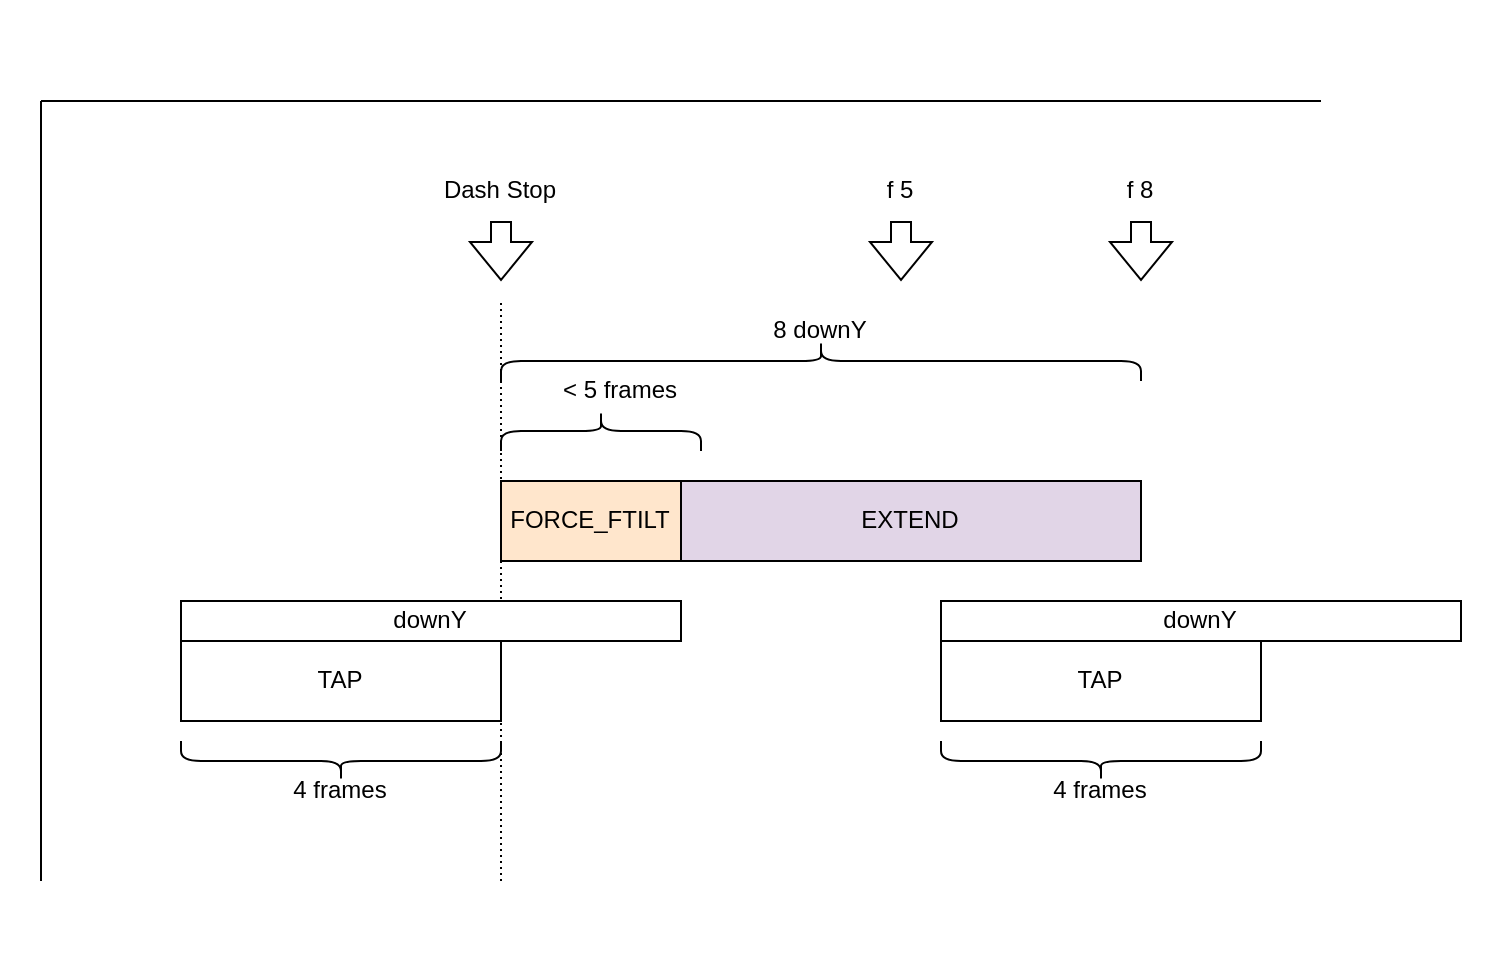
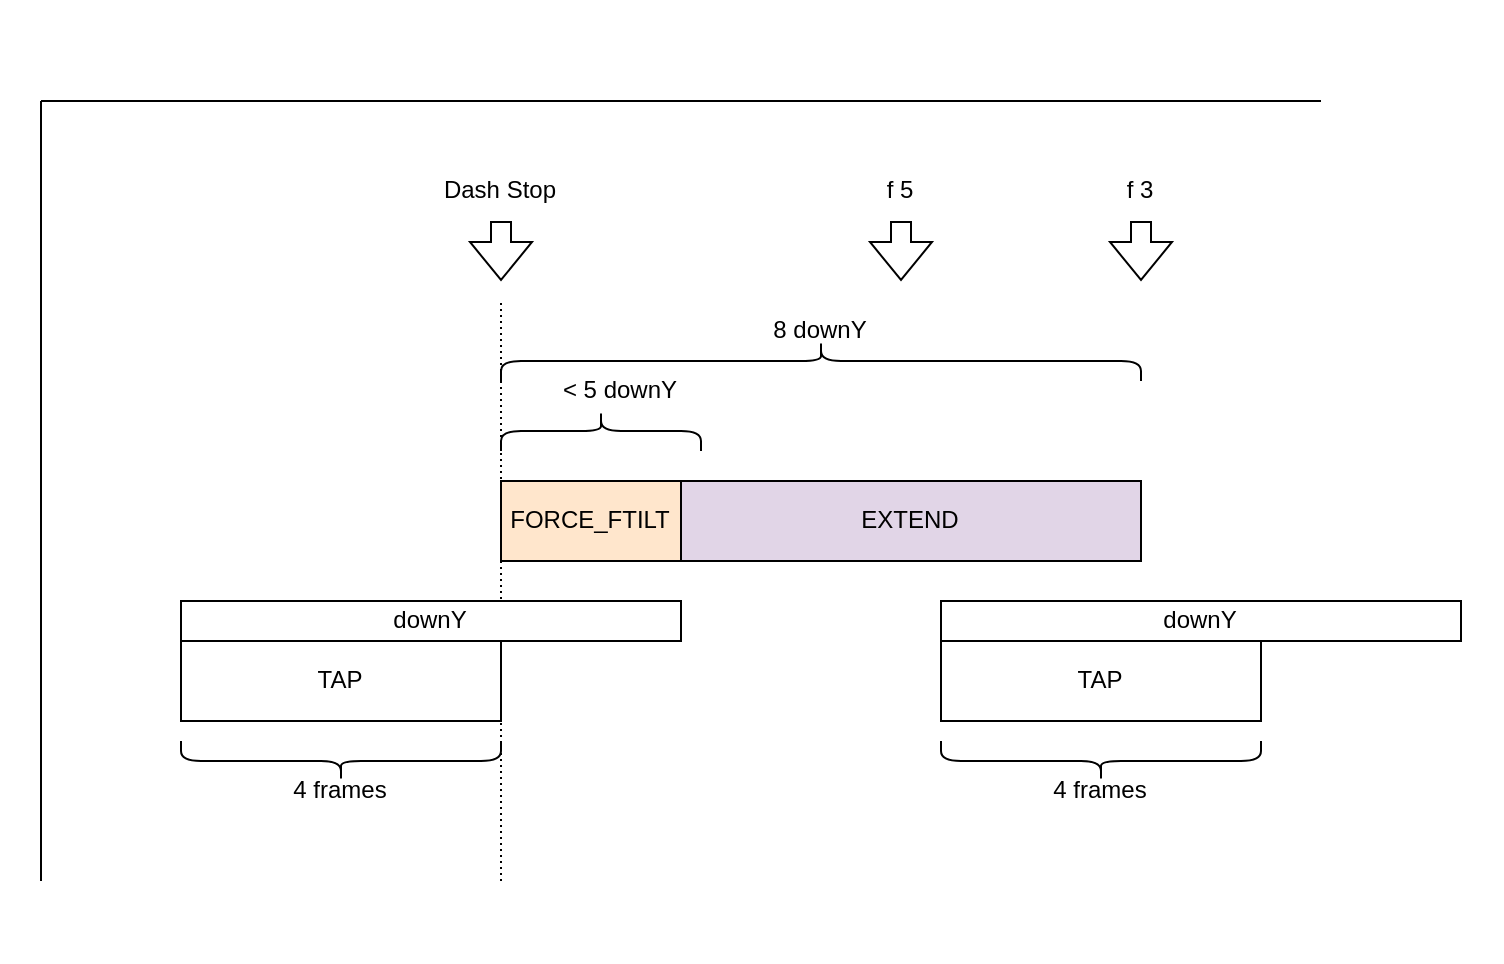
node "f 8": label "f 8" -> "f 3"
node "< 5 frames": label "< 5 frames" -> "< 5 downY"
